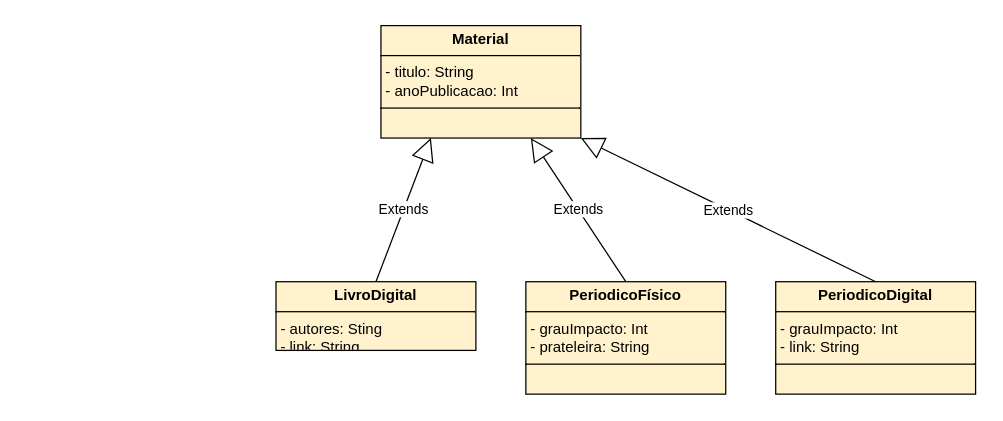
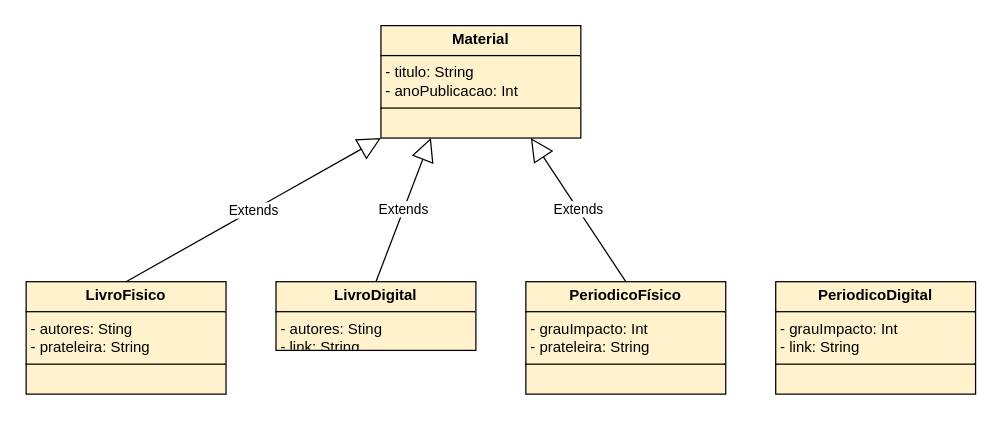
edge "PeriodicoDigital - grauImpacto: Int - link: String" -> "Material - titulo: String - anoPublicacao: Int": removed, label "Extends"
edge "LivroFisico - autores: Sting - prateleira: String" -> "Material - titulo: String - anoPublicacao: Int": added, label "Extends"
node "LivroFisico - autores: Sting - prateleira: String": added
